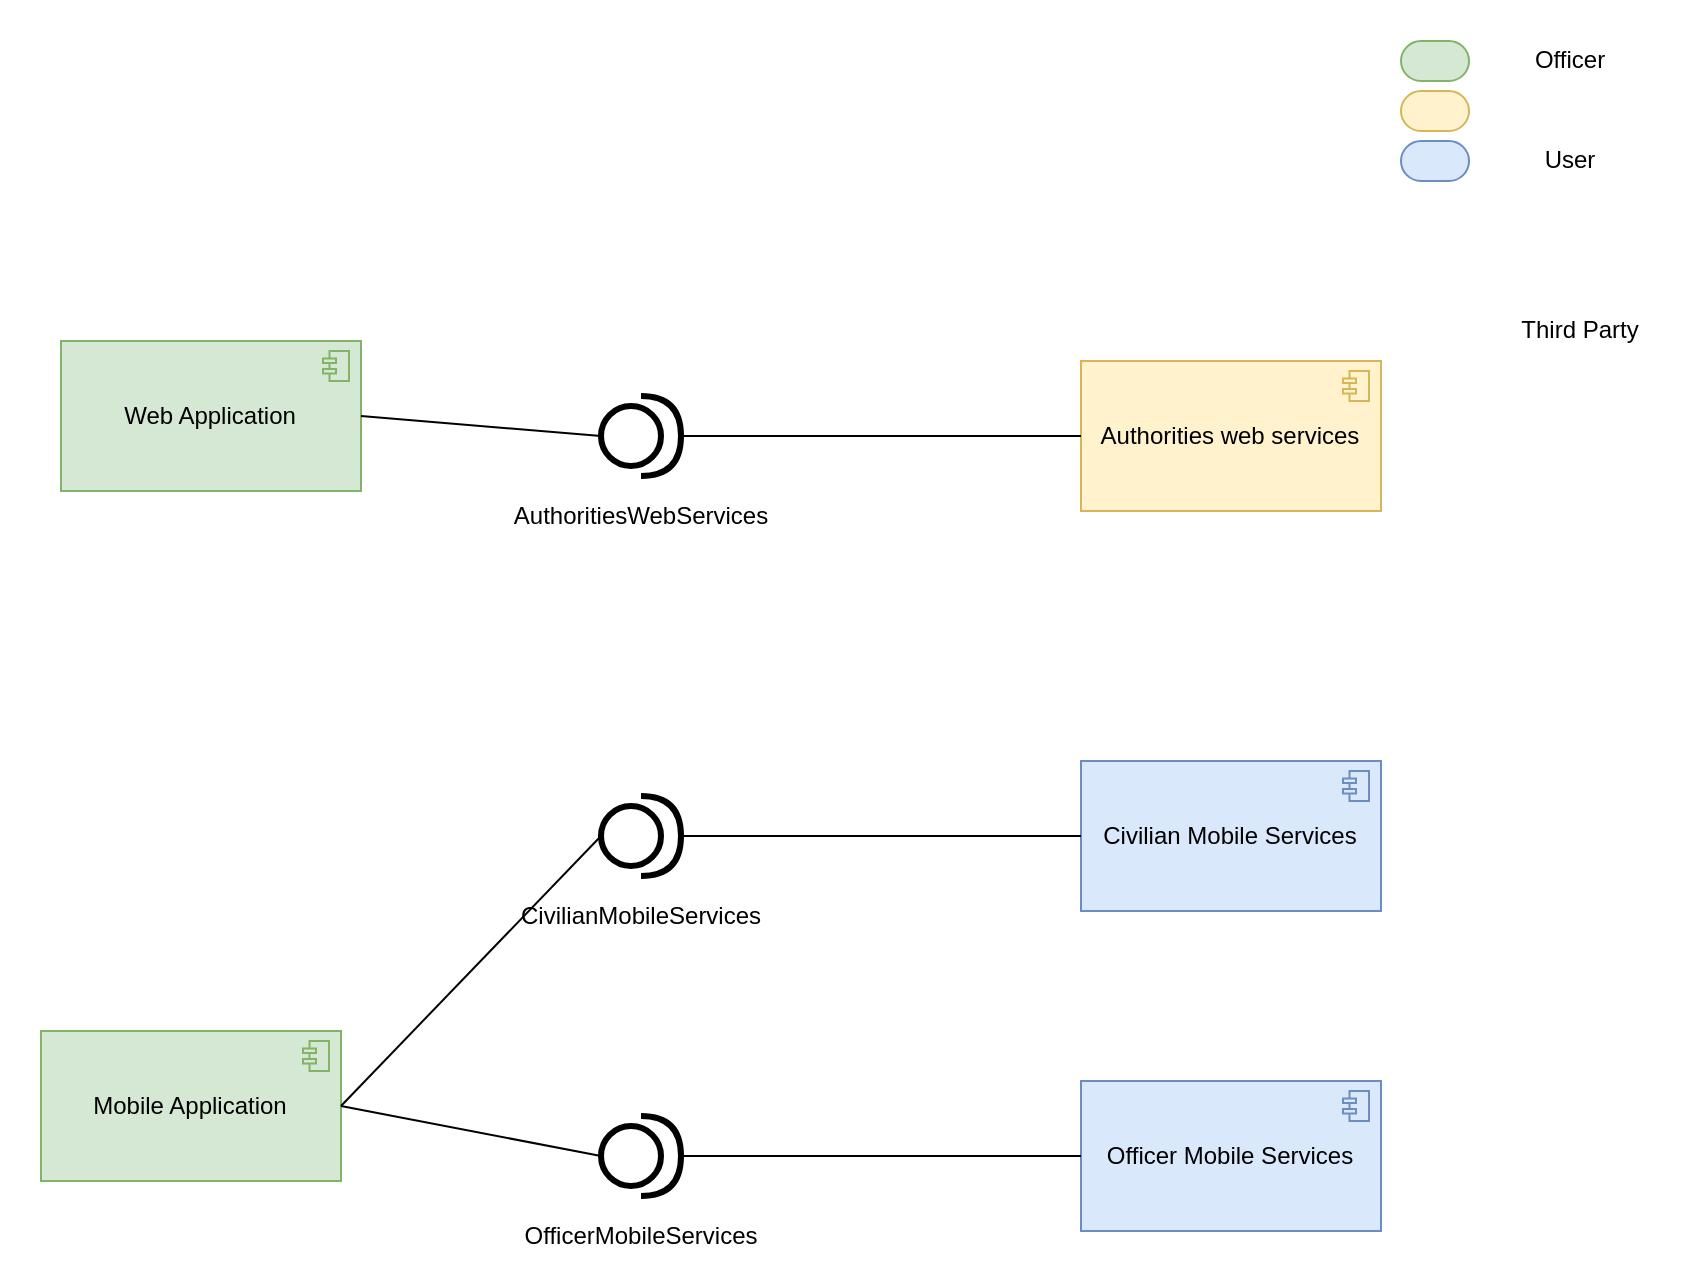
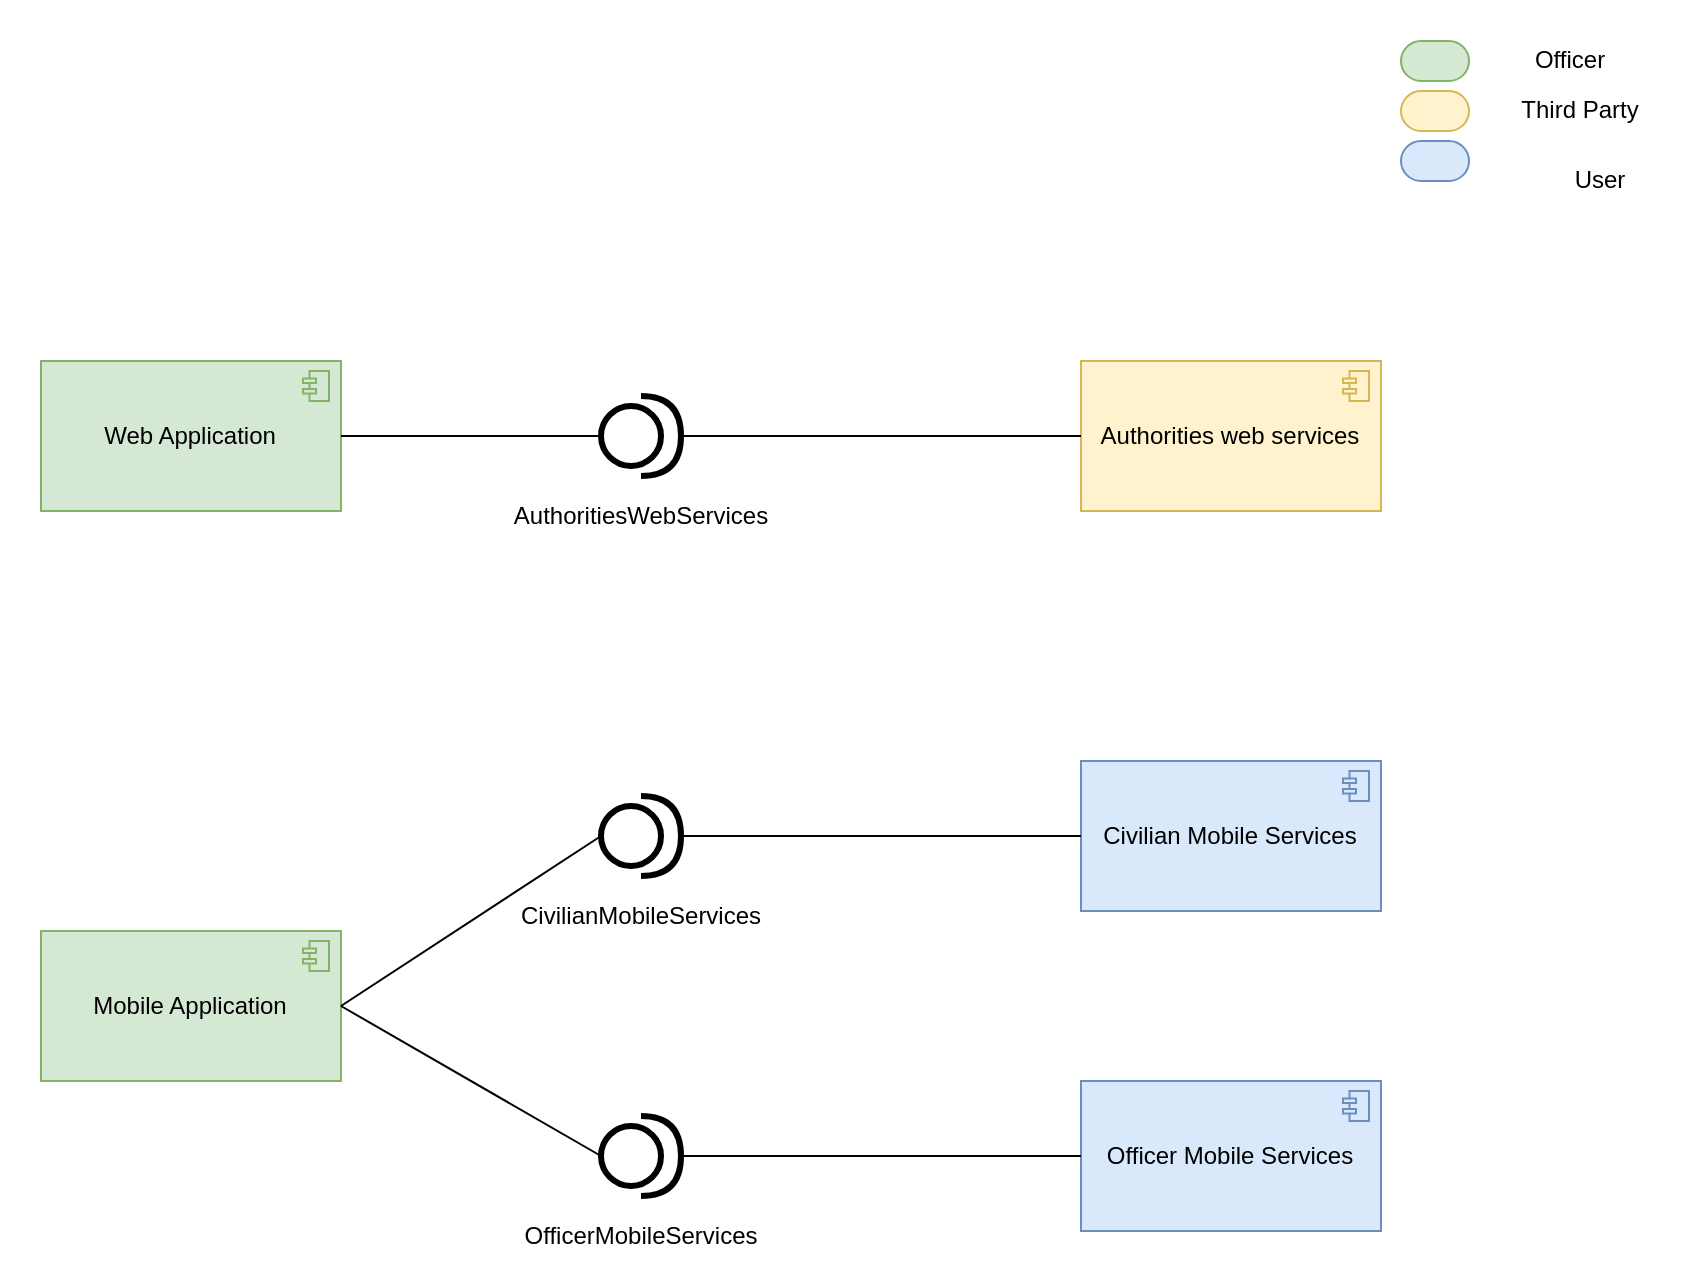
node "User": moved (1571, 161) -> (1601, 181)
node "Third Party": moved (1581, 331) -> (1581, 111)
node "Web Application": moved (211, 416) -> (191, 436)
node "Mobile Application": moved (191, 1106) -> (191, 1006)
